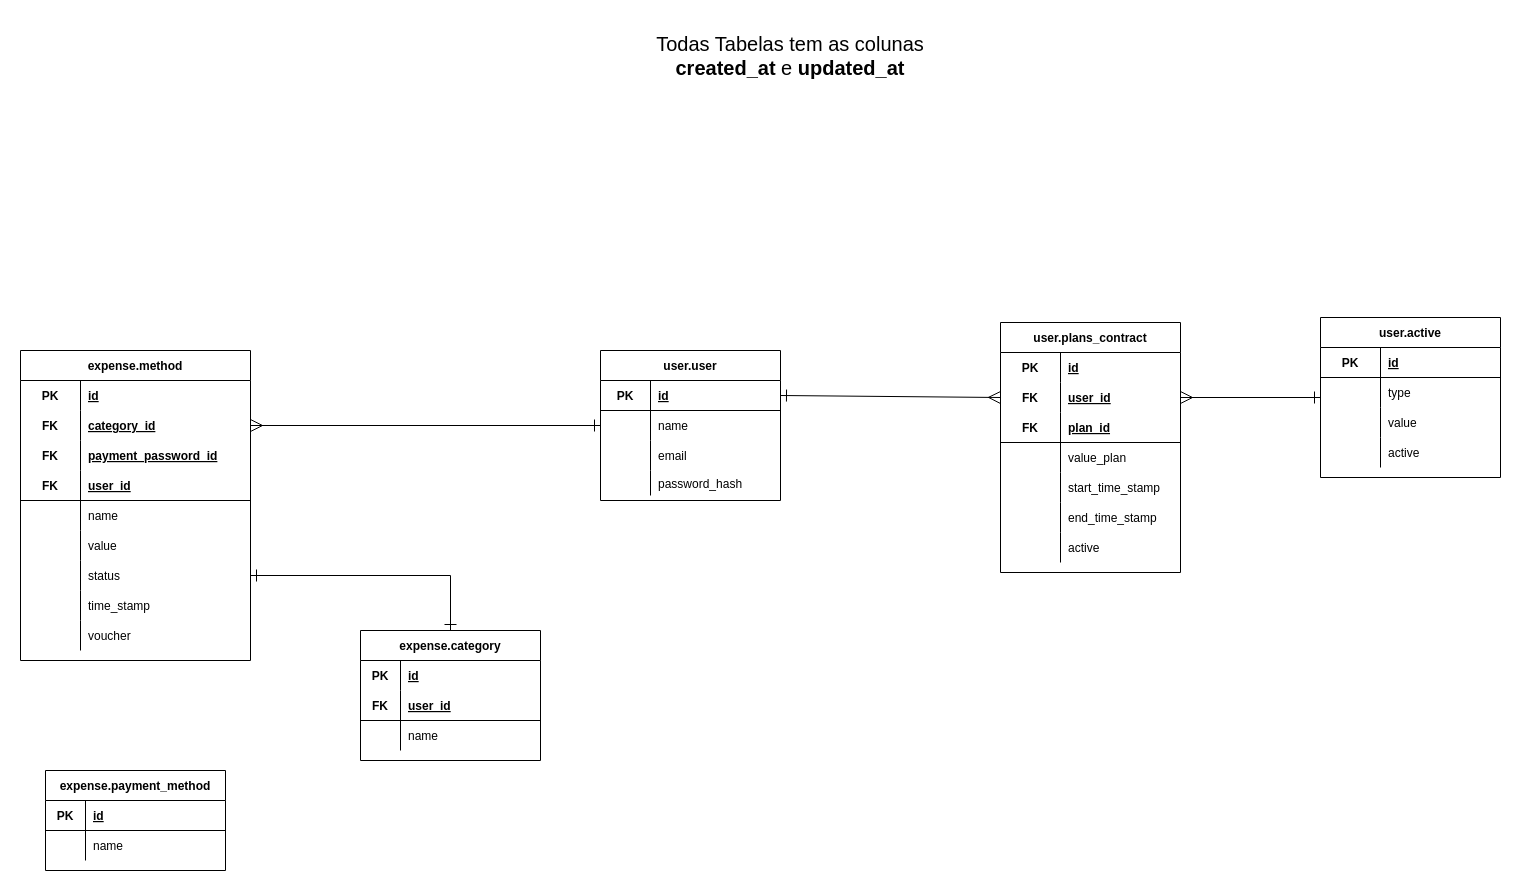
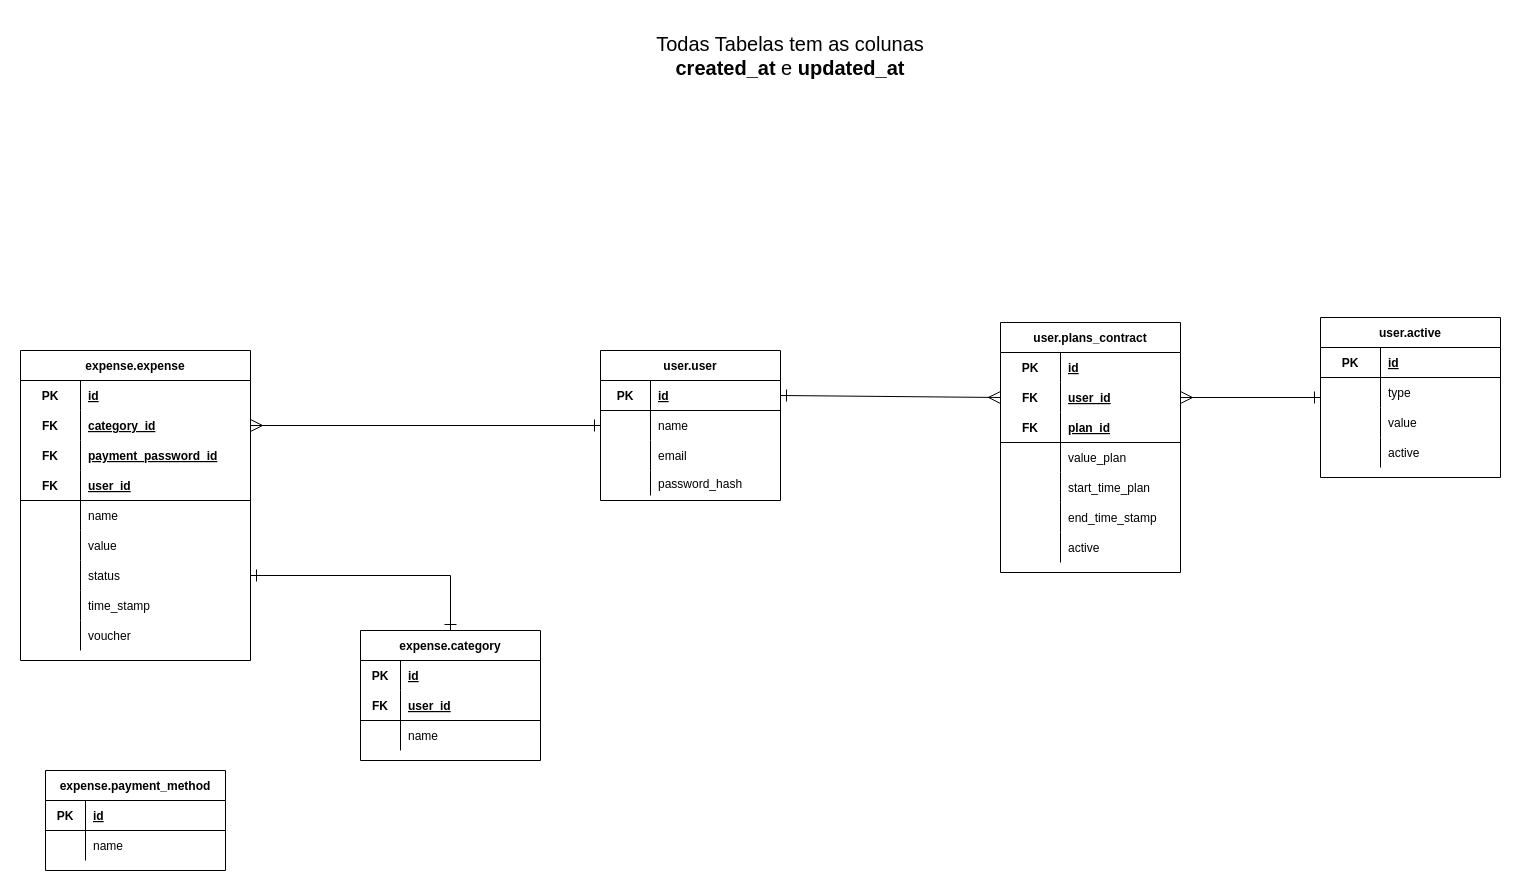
node "expense.method": label "expense.method" -> "expense.expense"
node "start_time_stamp": label "start_time_stamp" -> "start_time_plan"
